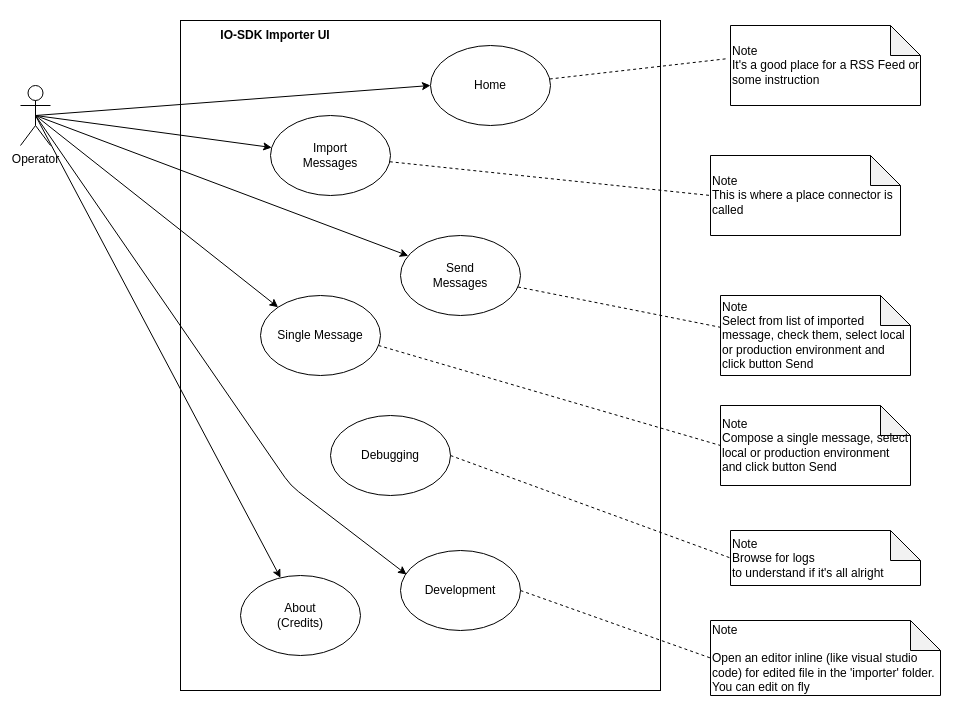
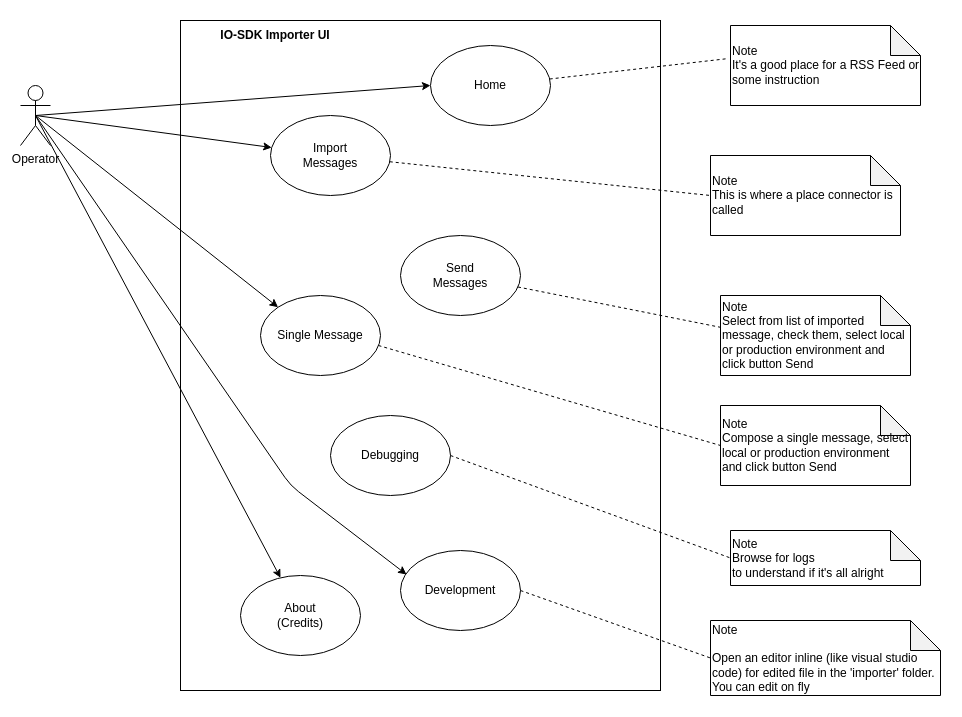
edge "Operator" -> "Send Messages": removed
